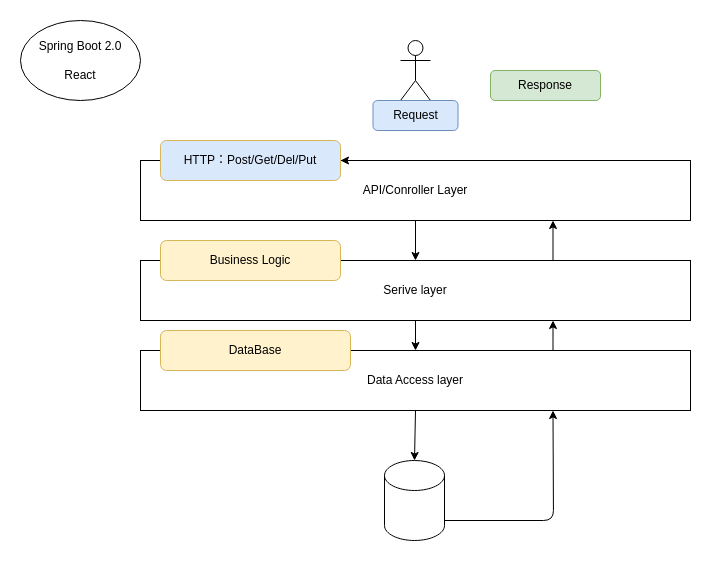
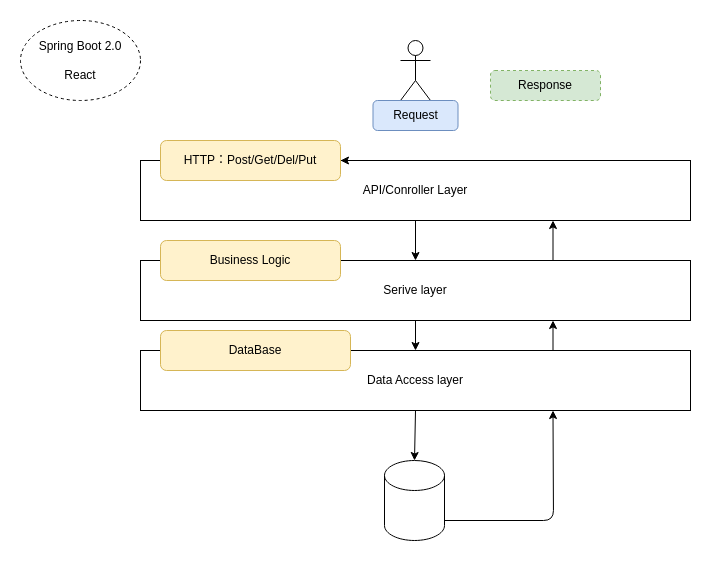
node "Spring Boot 2.0 React": style solid -> dashed
node "Response": style solid -> dashed
node "HTTP：Post/Get/Del/Put": fillcolor #dae8fc -> #fff2cc
